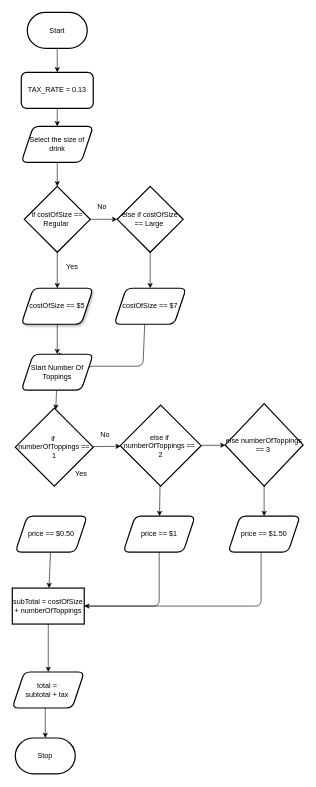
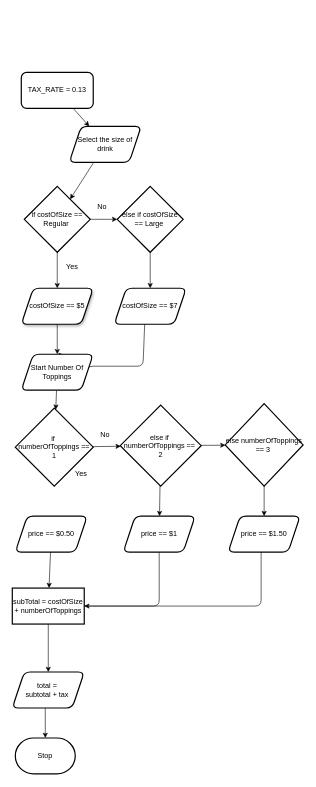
node "Start": removed
edge "Start" -> "TAX_RATE = 0.13": removed
node "Select the size of drink": moved (57, 144) -> (105, 144)
